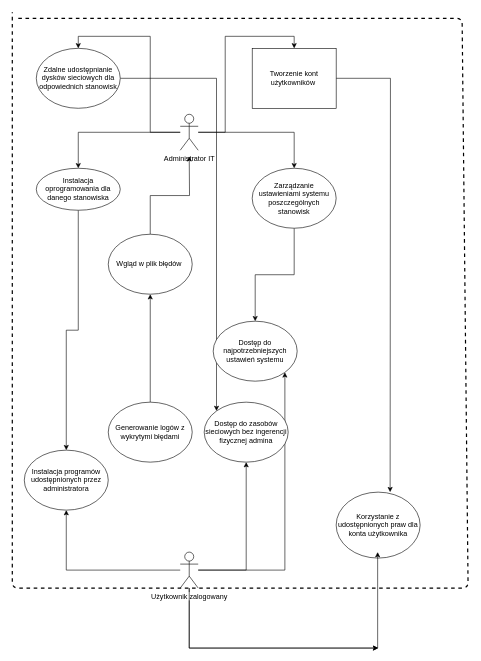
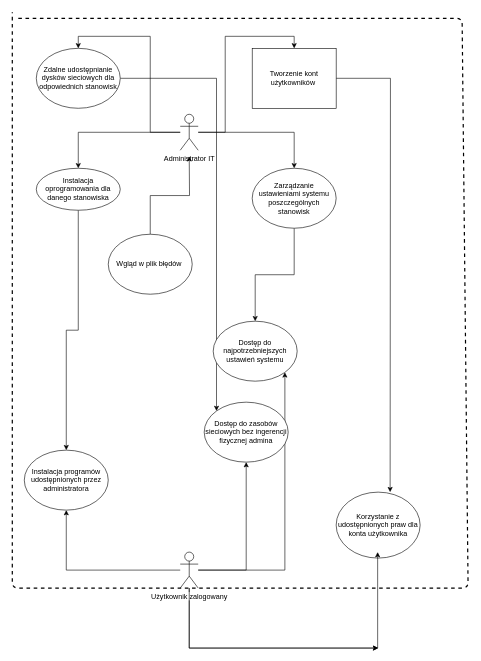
edge "Generowanie logów z wykrytymi błędami" -> "Wgląd w plik błędów": removed
node "Generowanie logów z wykrytymi błędami": removed
